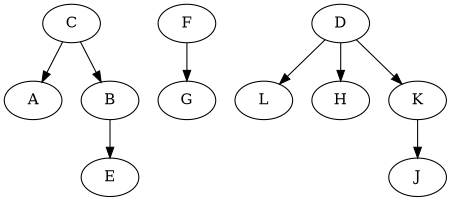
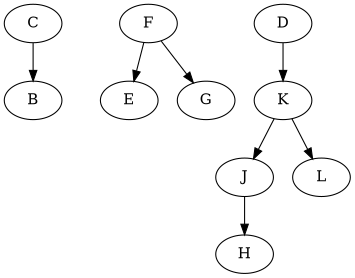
edge "D" -> "H": now "J" -> "H"
edge "D" -> "L": now "K" -> "L"
node "A": removed
edge "B" -> "E": now "F" -> "E"
